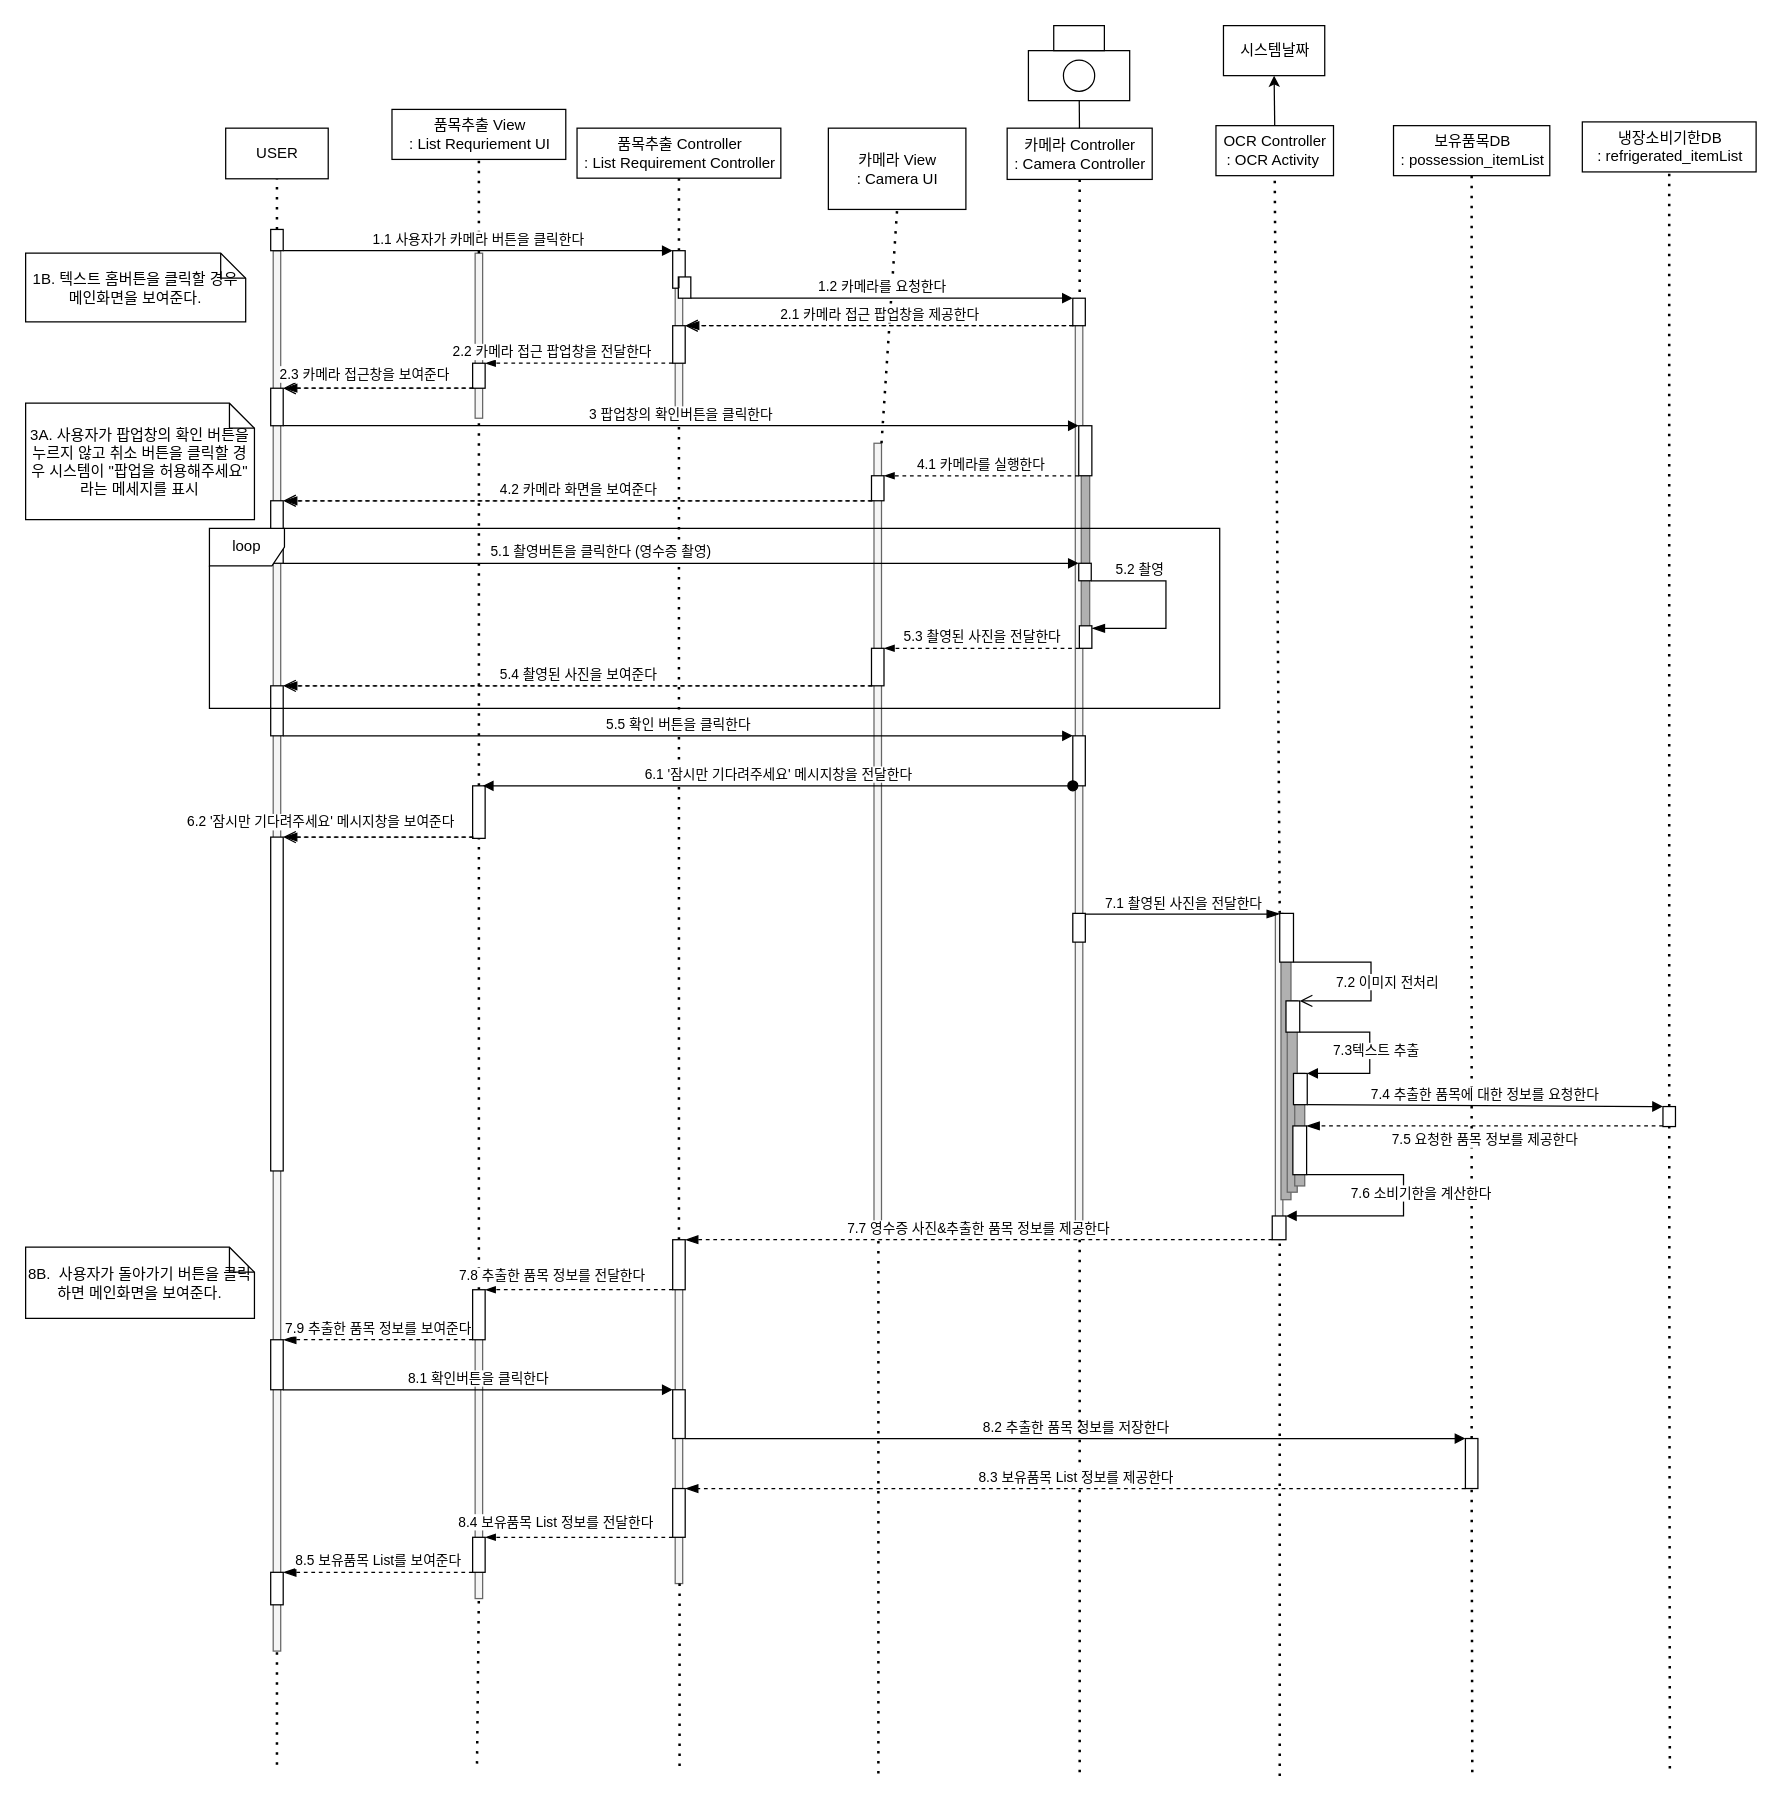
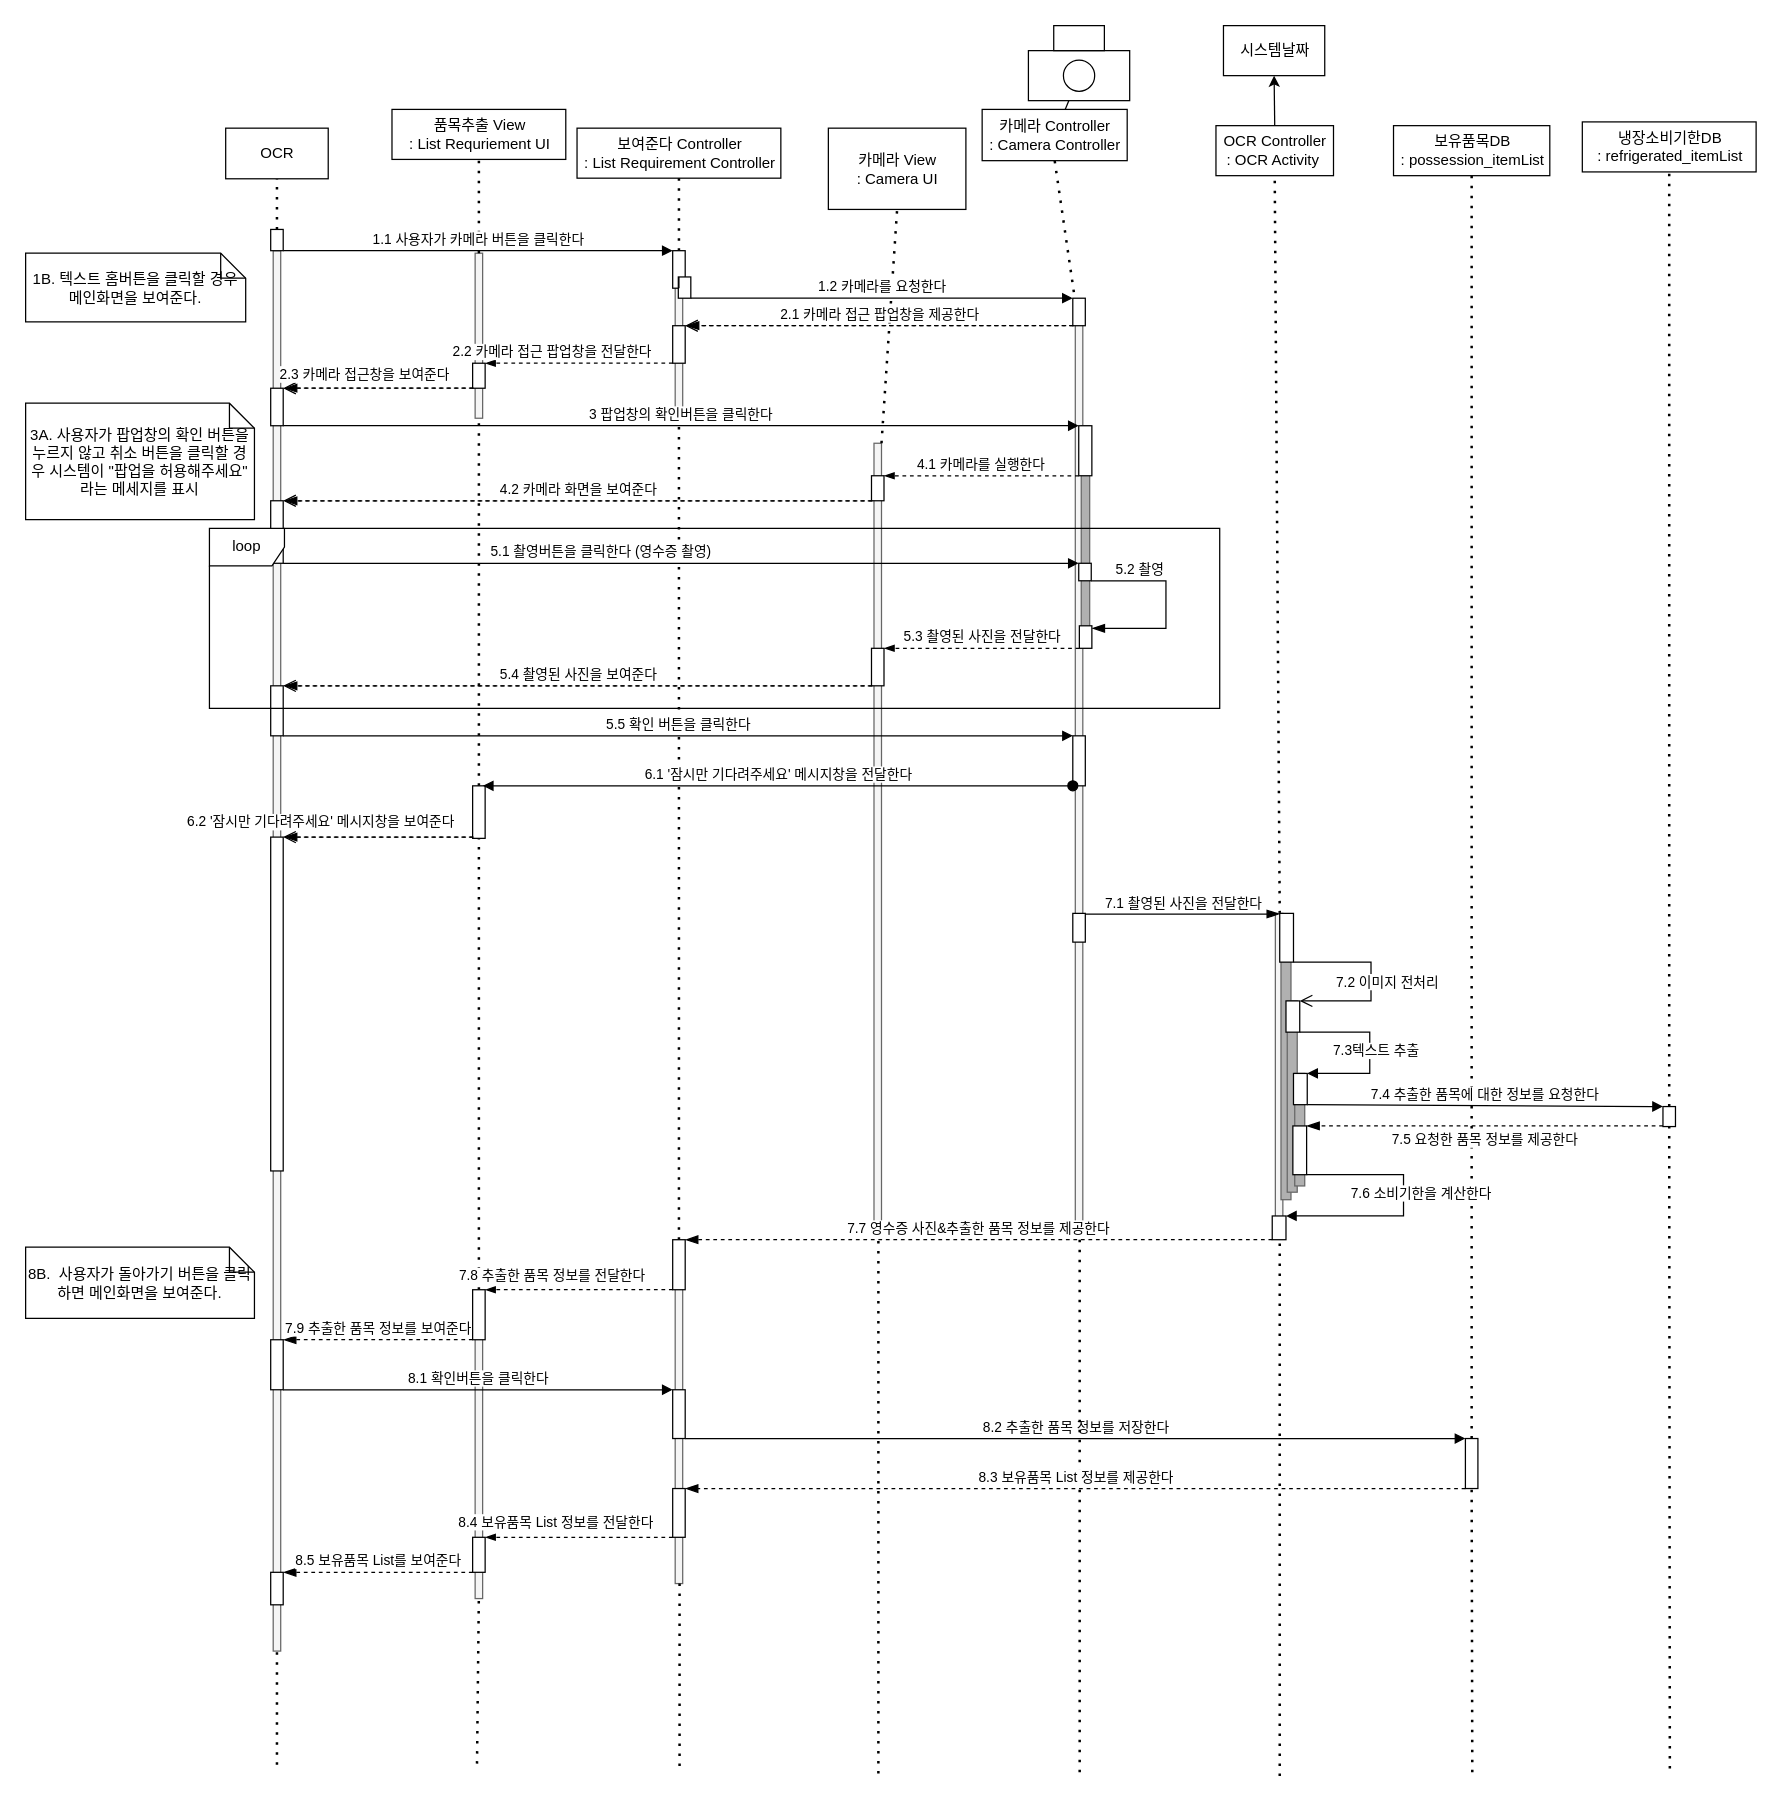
node "USER": label "USER" -> "OCR"
node "품목추출 Controller : List Requirement Controller": label "품목추출 Controller : List Requirement Controller" -> "보여준다 Controller : List Requirement Controller"
node "카메라 Controller : Camera Controller": moved (1079, 154) -> (1054, 135)
